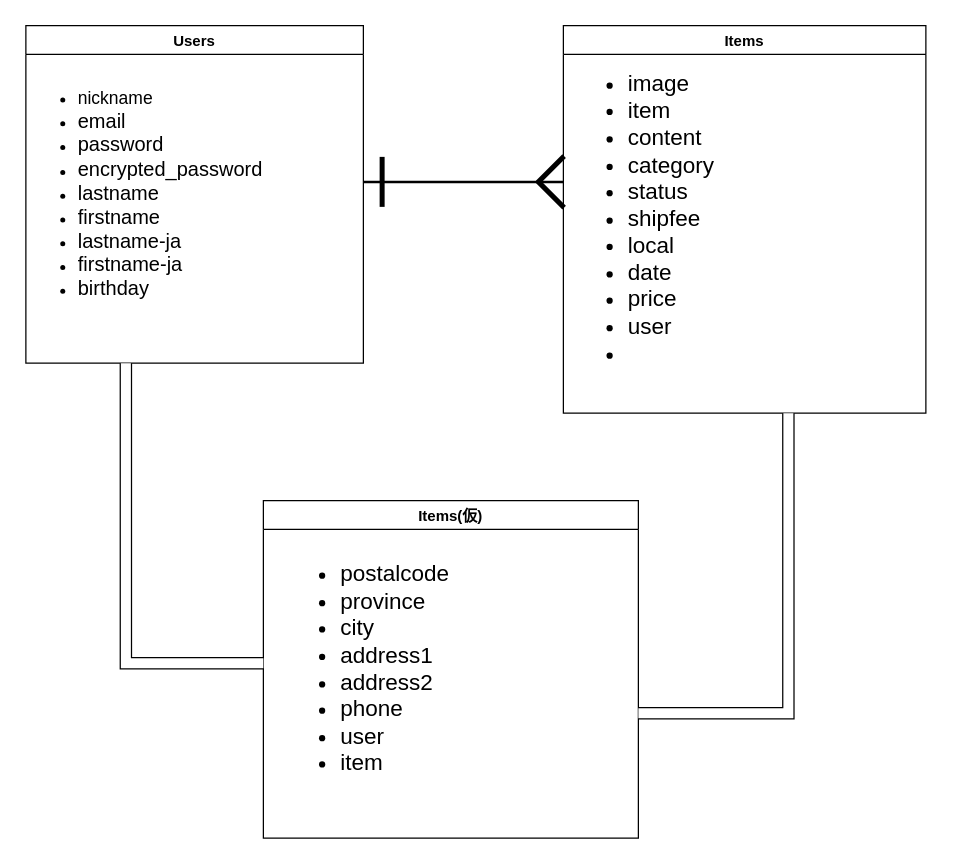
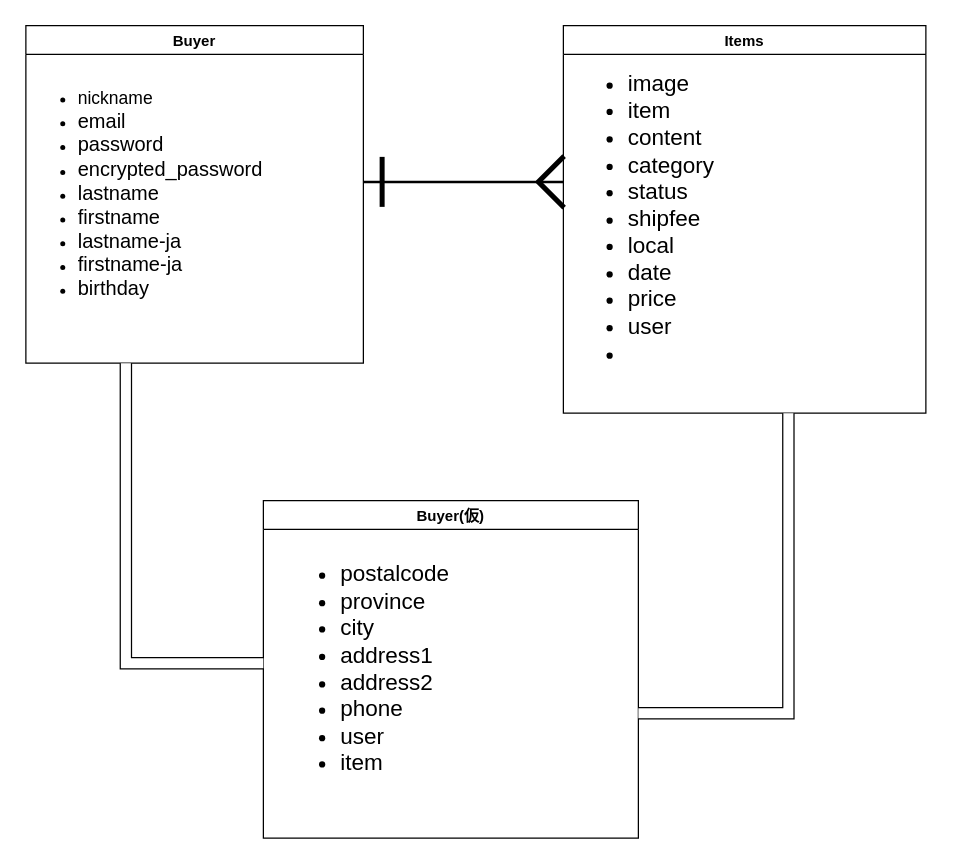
node "Users": label "Users" -> "Buyer"
node "Items(仮)": label "Items(仮)" -> "Buyer(仮)"
